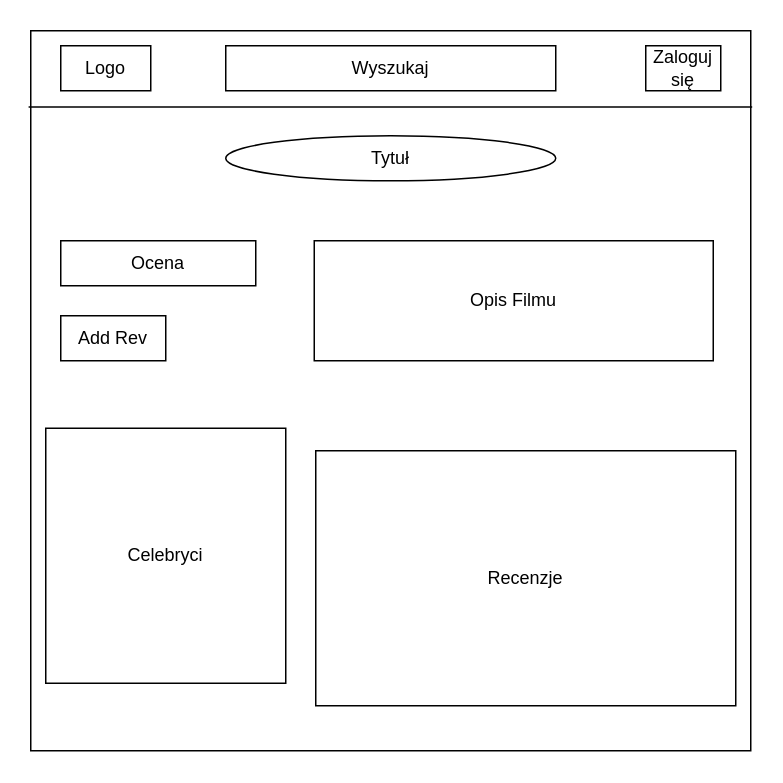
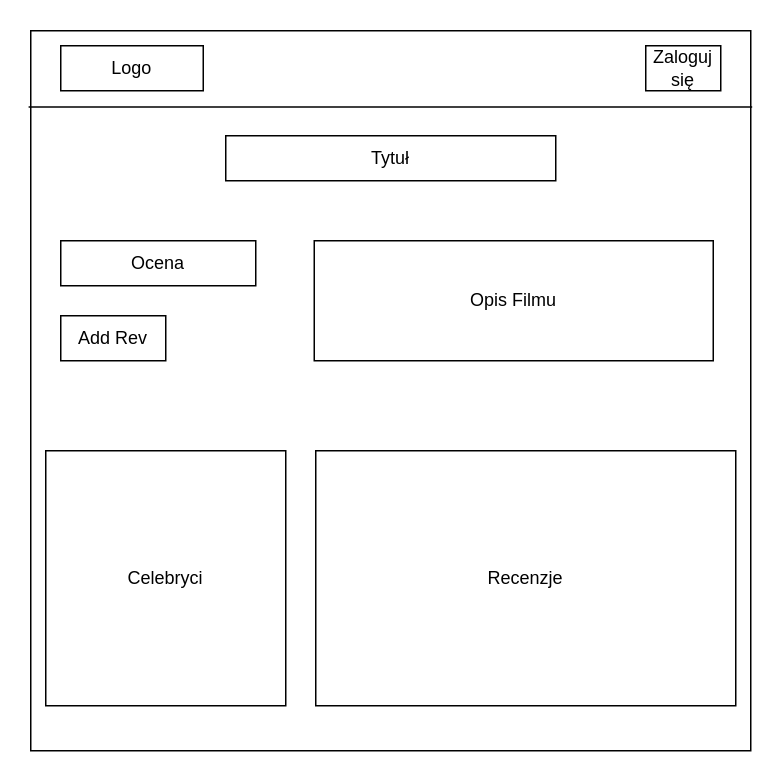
node "Logo": size 90x45 -> 143x45
node "Wyszukaj": removed
node "Tytuł": shape ellipse -> rectangle
node "Celebryci": moved (166, 556) -> (166, 578)
